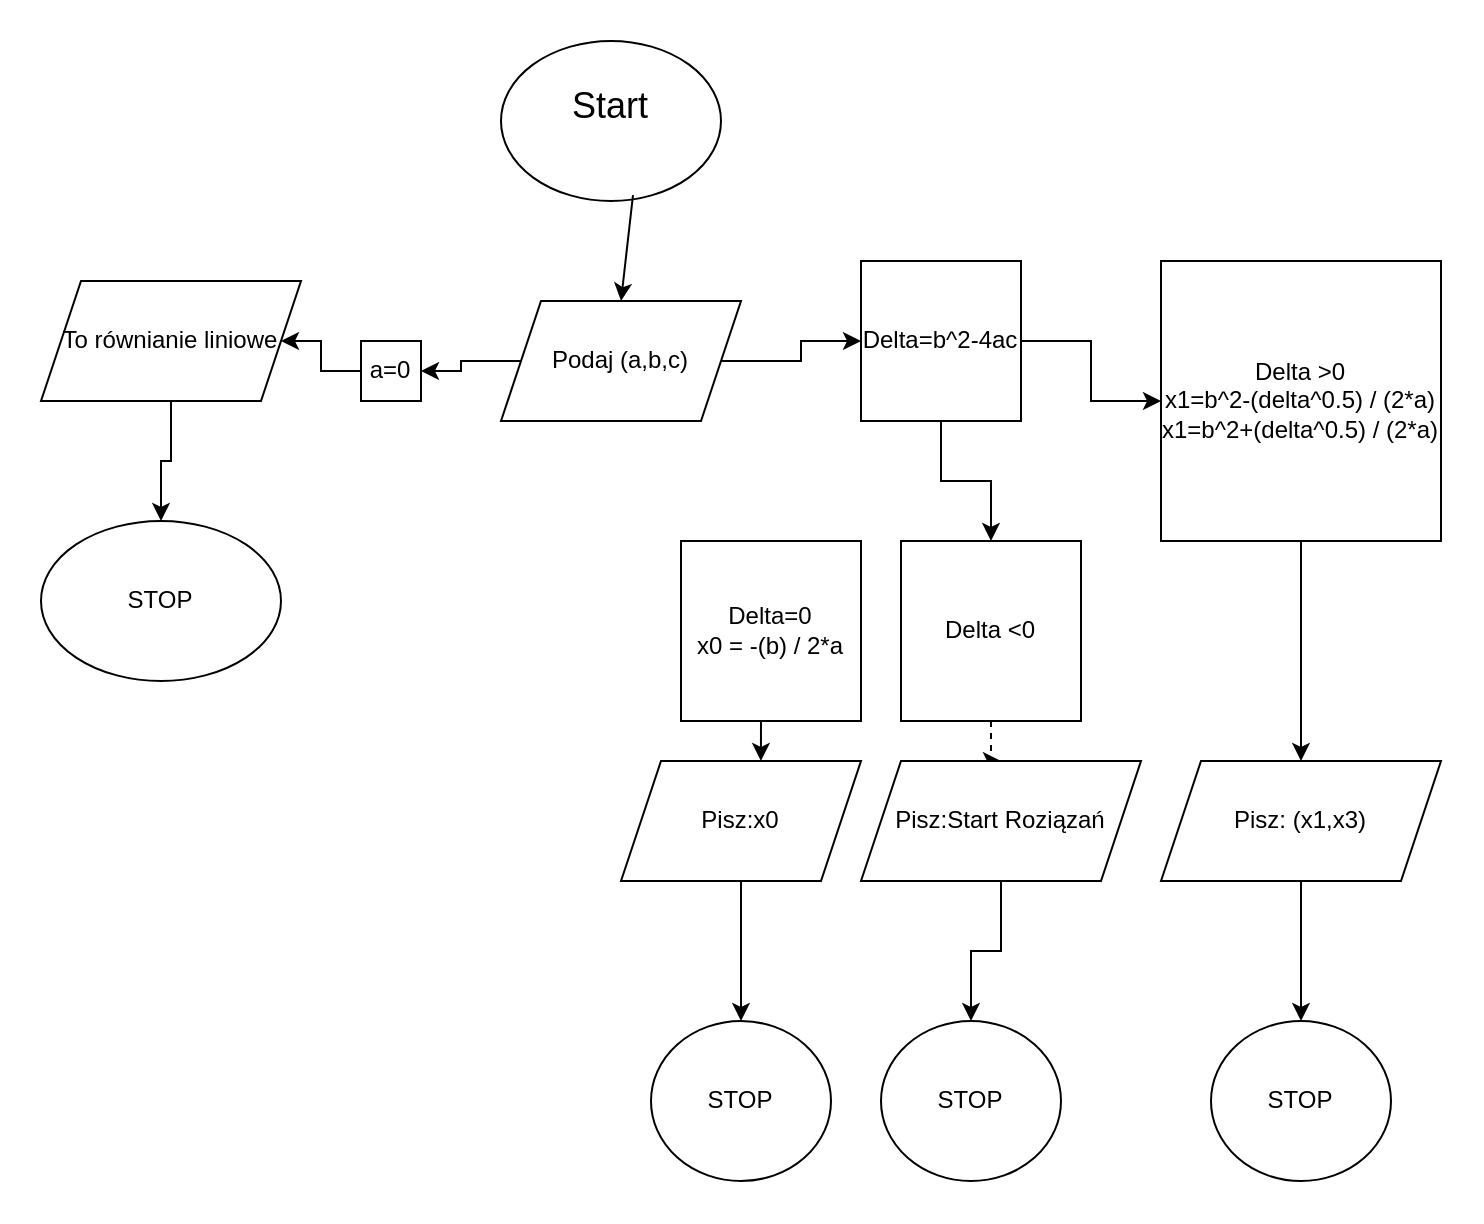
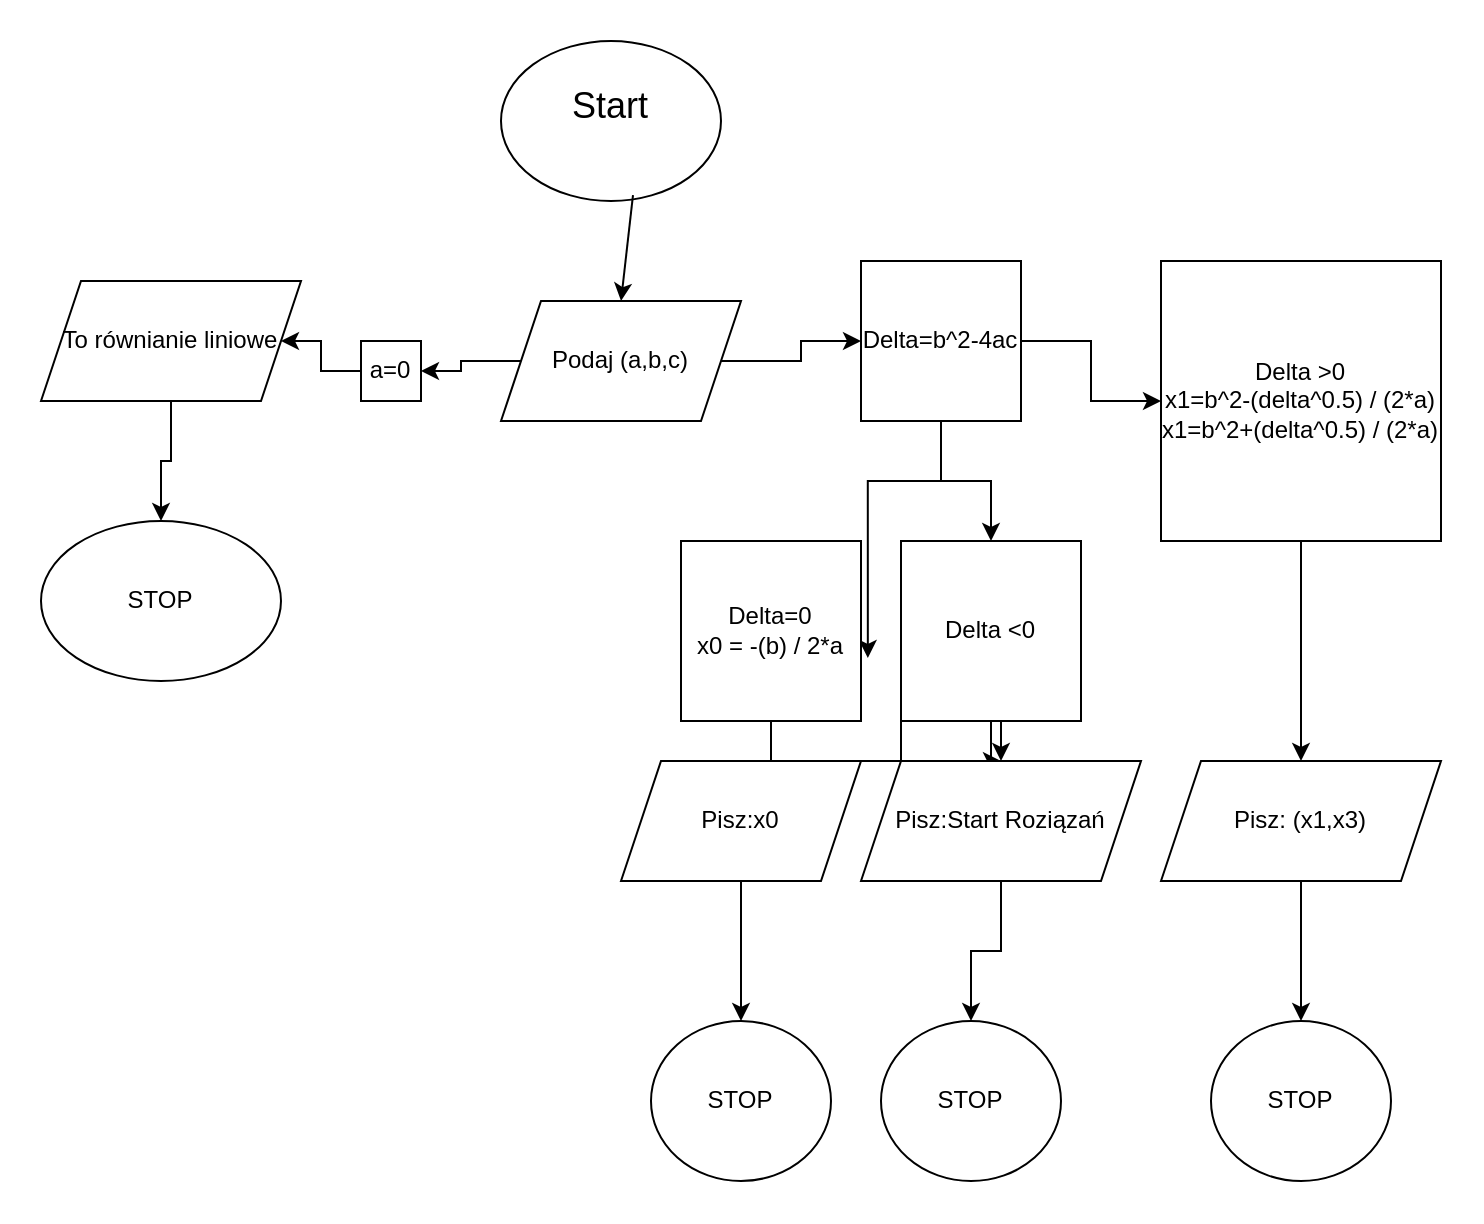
edge "Delta=b^2-4ac" -> "Delta=0 x0 = -(b) / 2*a": added
edge "Delta=0 x0 = -(b) / 2*a" -> "Pisz:x0": now "Delta=0 x0 = -(b) / 2*a" -> "Pisz:Start Roziązań"
edge "Delta <0" -> "Pisz:Start Roziązań": style dashed -> solid
